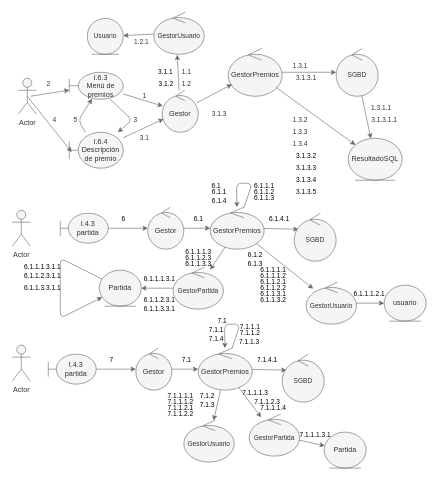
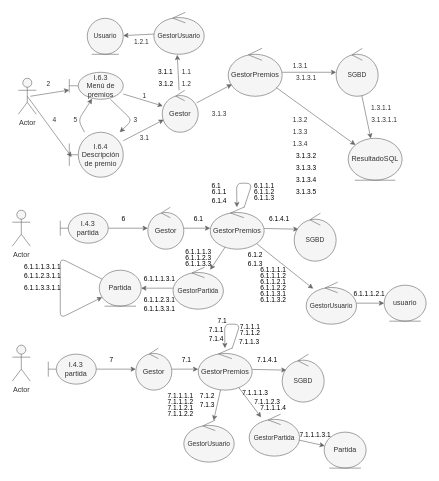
node "I.6.4 Descripción de premio": size 54x36 -> 54x45
